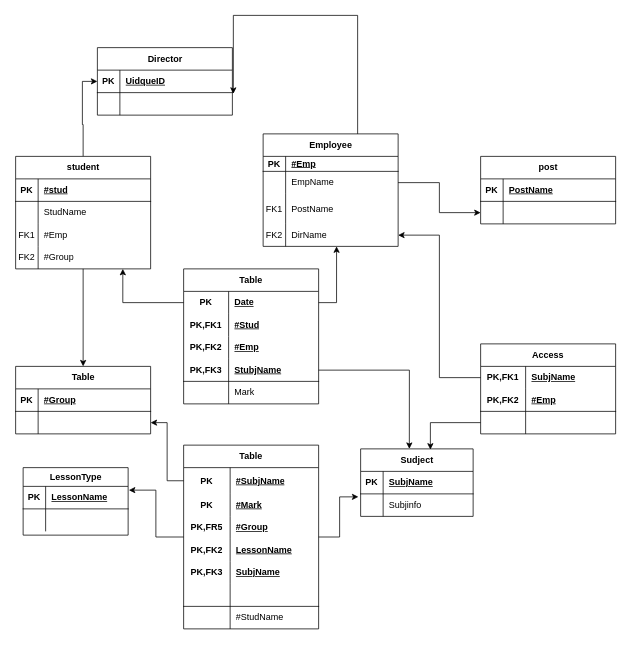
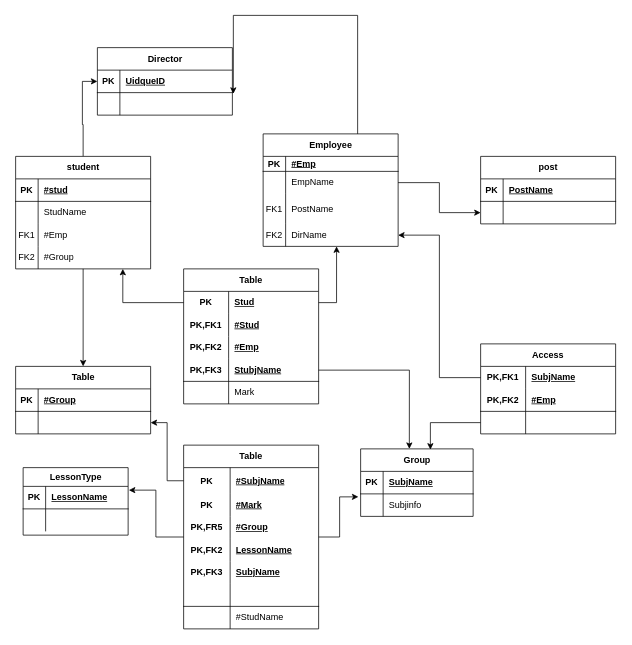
node "Date": label "Date" -> "Stud"
node "Sudject": label "Sudject" -> "Group"
